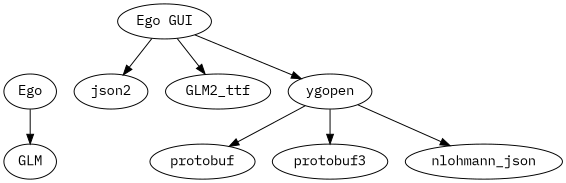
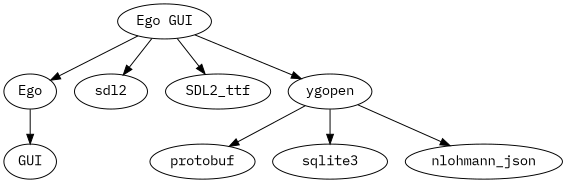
edge "Ego GUI" -> "Ego": added
node "json2": label "json2" -> "sdl2"
node "GLM2_ttf": label "GLM2_ttf" -> "SDL2_ttf"
node "GLM": label "GLM" -> "GUI"
node "protobuf3": label "protobuf3" -> "sqlite3"
